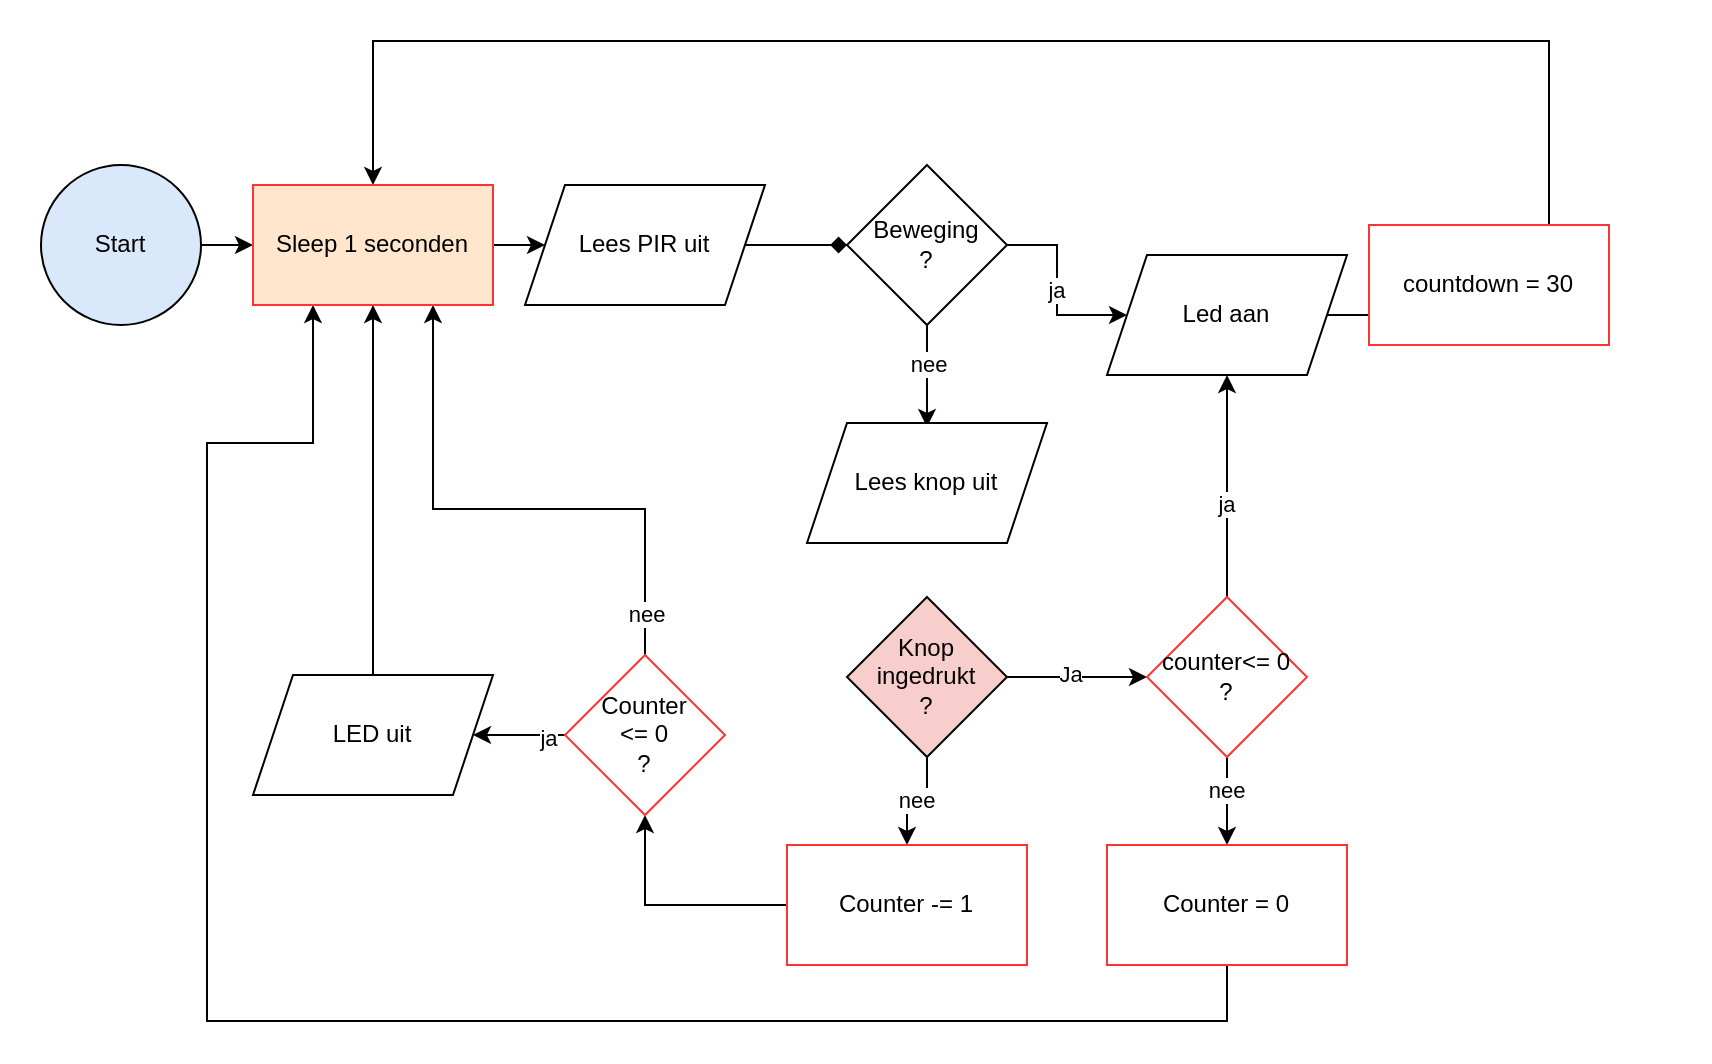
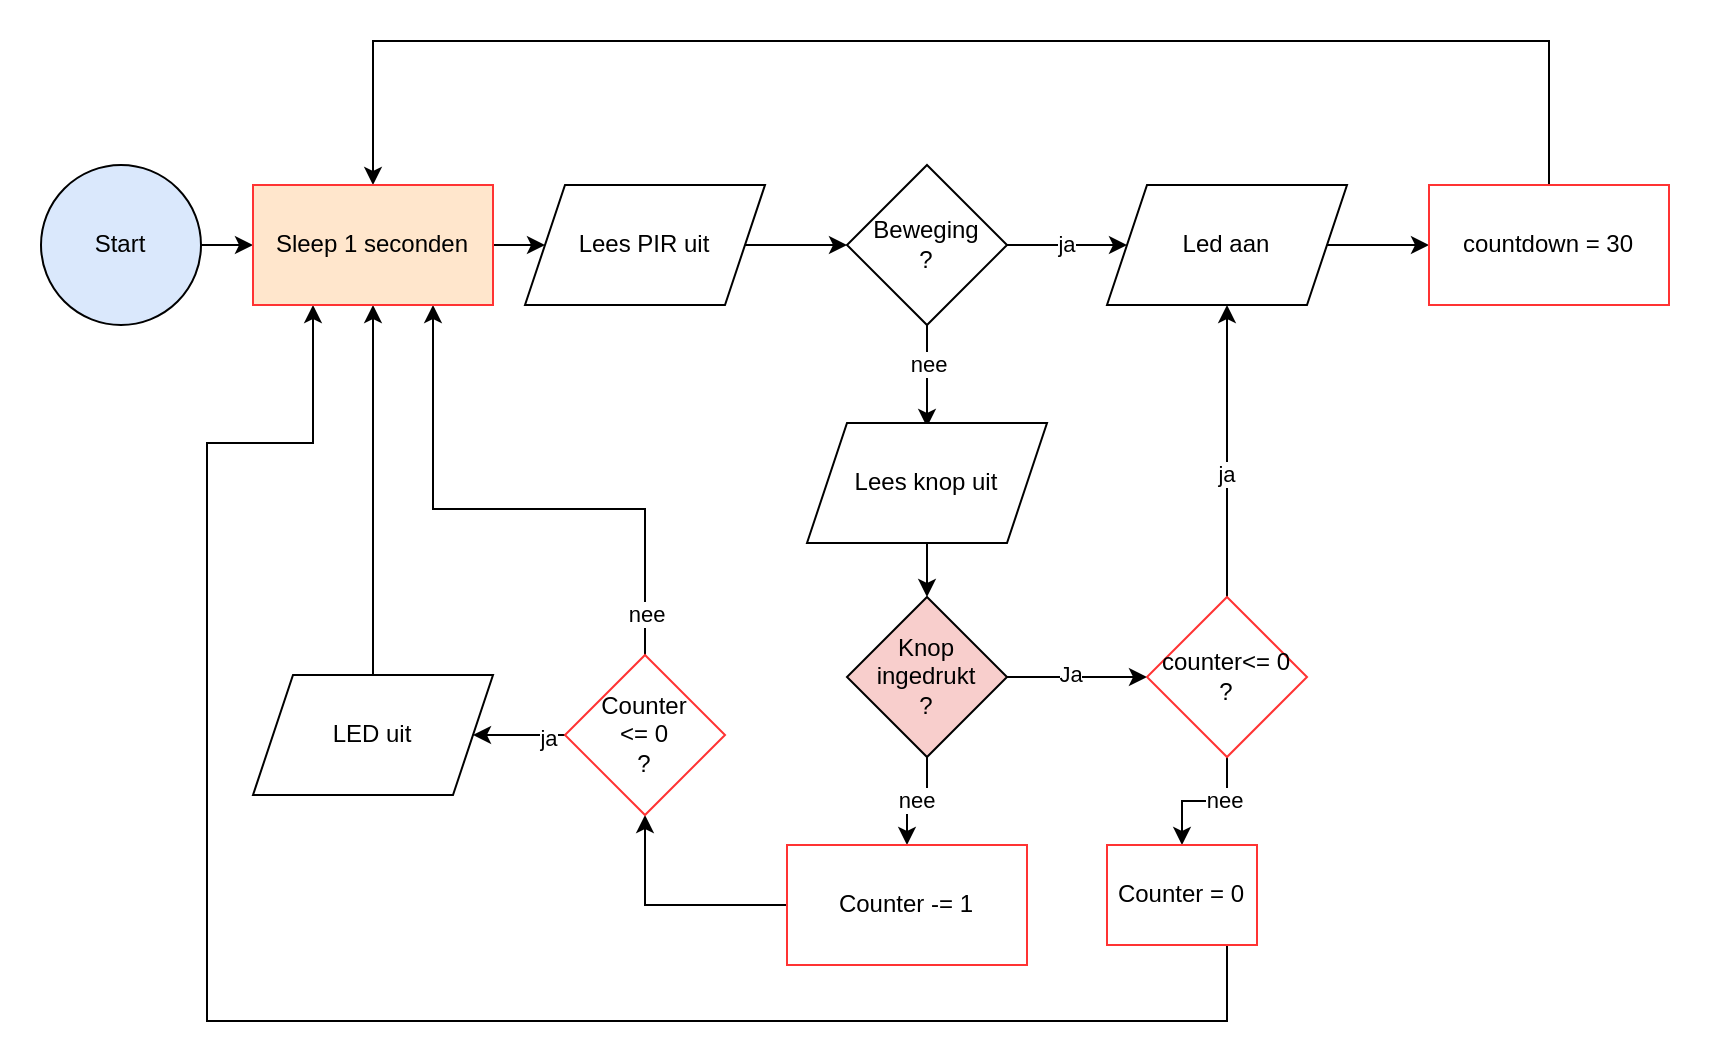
edge "Lees PIR uit" -> "Beweging ?": arrowhead diamond -> classic
node "countdown = 30": moved (1489, 285) -> (1549, 245)
node "Led aan": moved (1227, 315) -> (1227, 245)
edge "Lees knop uit" -> "Knop ingedrukt ?": added
node "Counter = 0": size 240x120 -> 150x100
